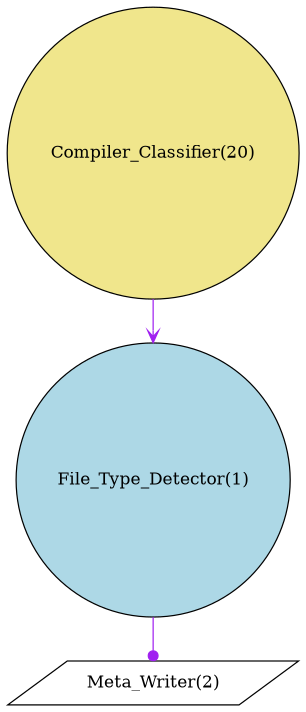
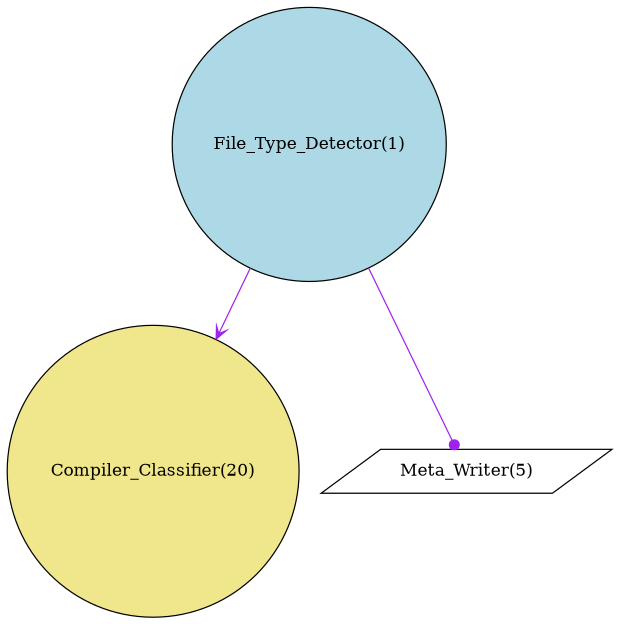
edge "Compiler_Classifier(20)" -> "File_Type_Detector(1)": reversed
node "Meta_Writer(2)": label "Meta_Writer(2)" -> "Meta_Writer(5)"
